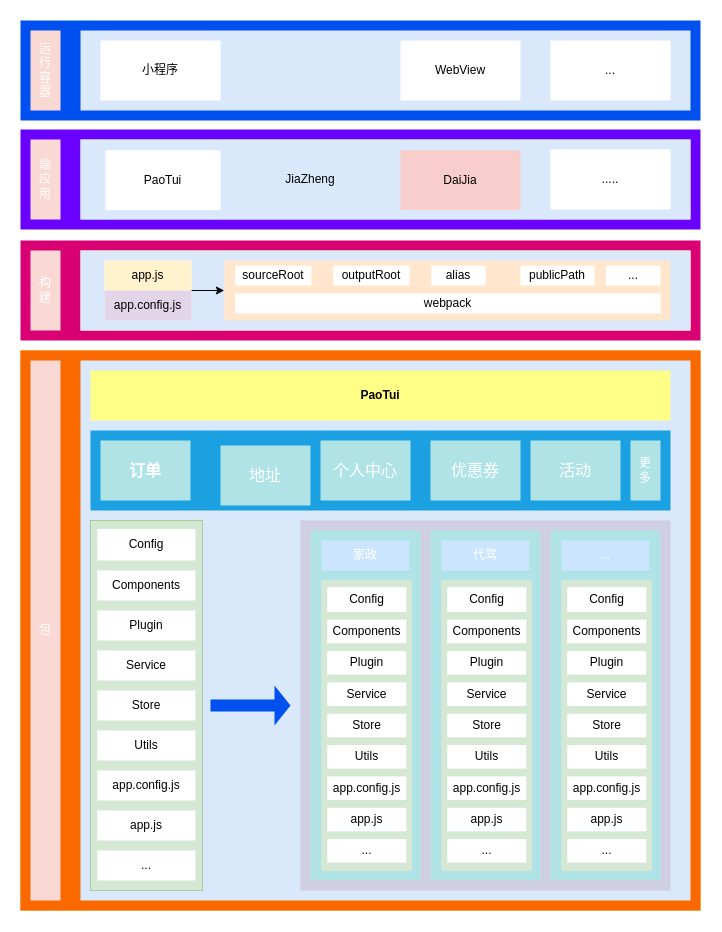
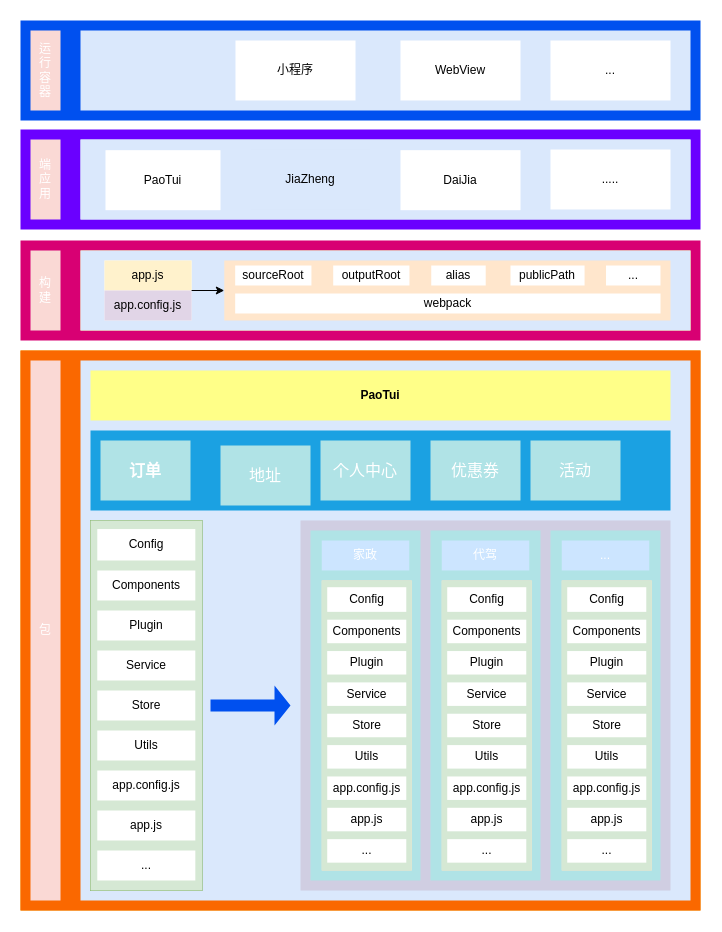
node "小程序": moved (161, 71) -> (296, 71)
node "DaiJia": fillcolor #f8cecc -> #ffffff
node "publicPath": moved (558, 276) -> (548, 276)
node "更 多": removed
